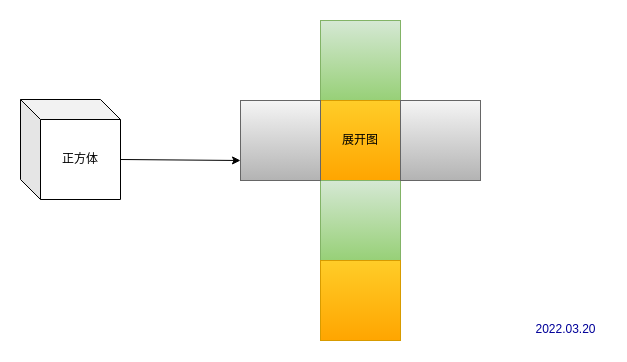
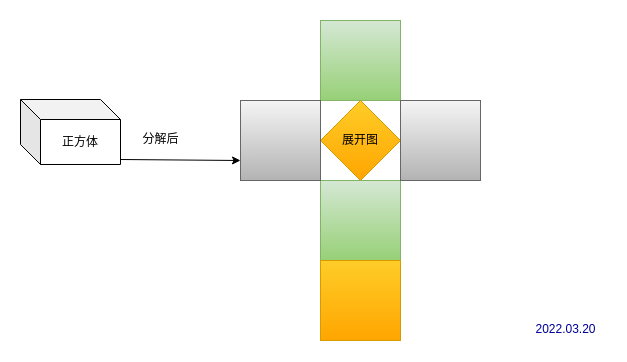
node "分解后": added
node "展开图": shape rectangle -> diamond
node "正方体": size 100x100 -> 100x65
